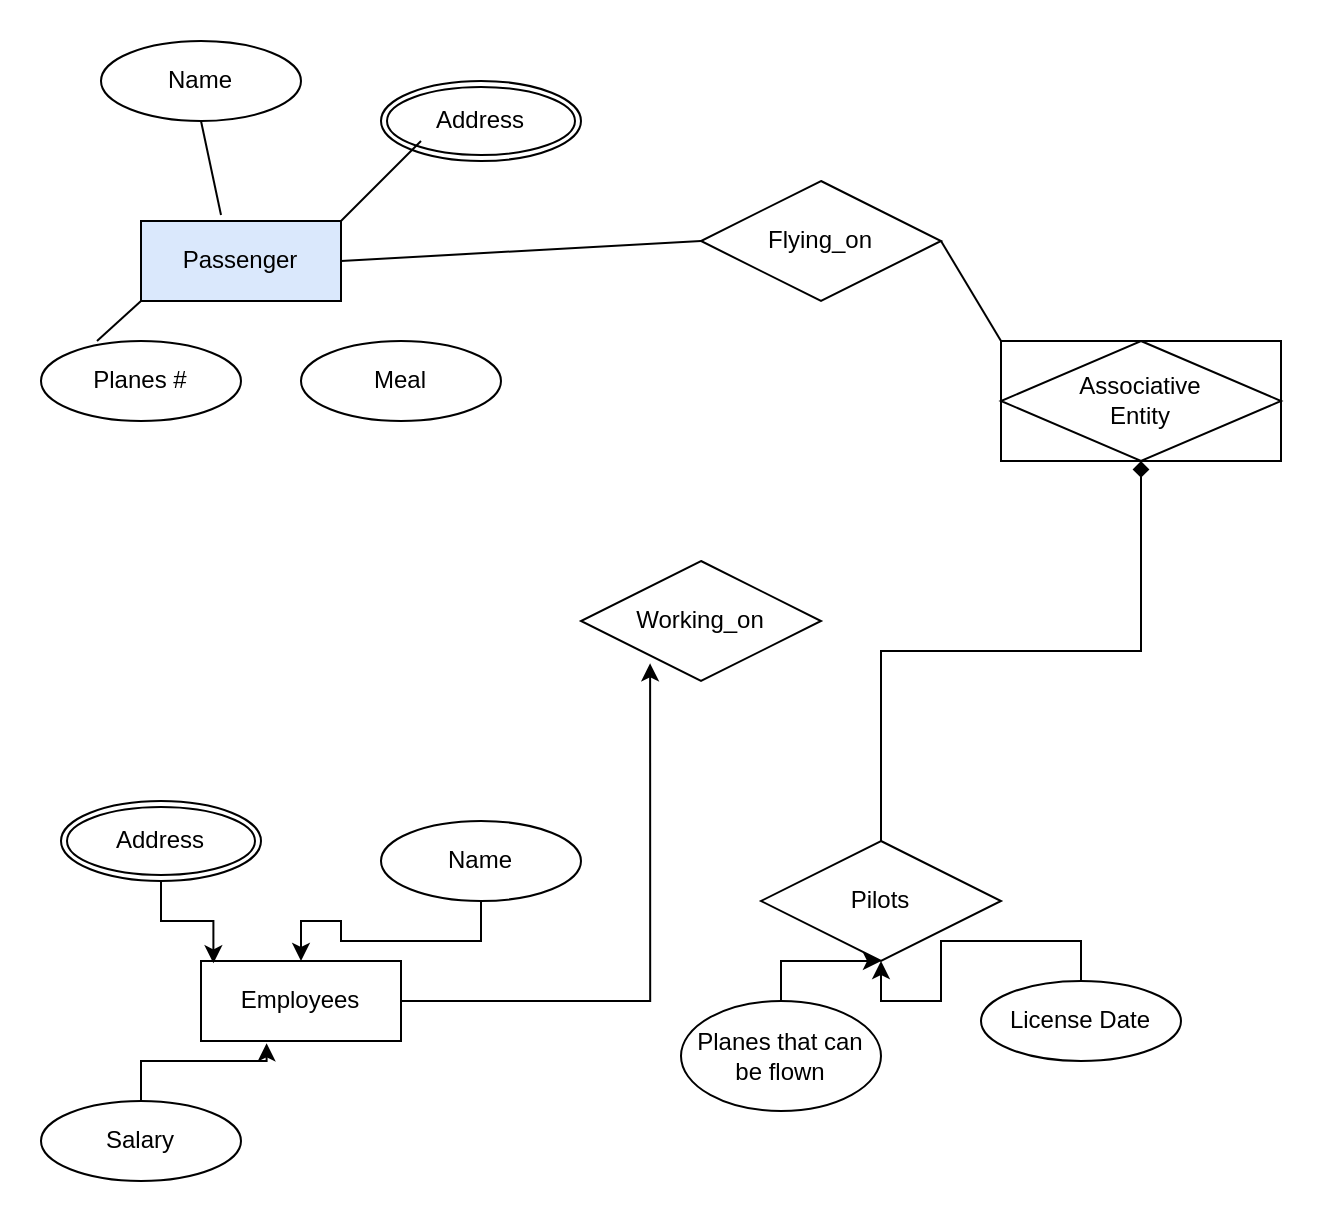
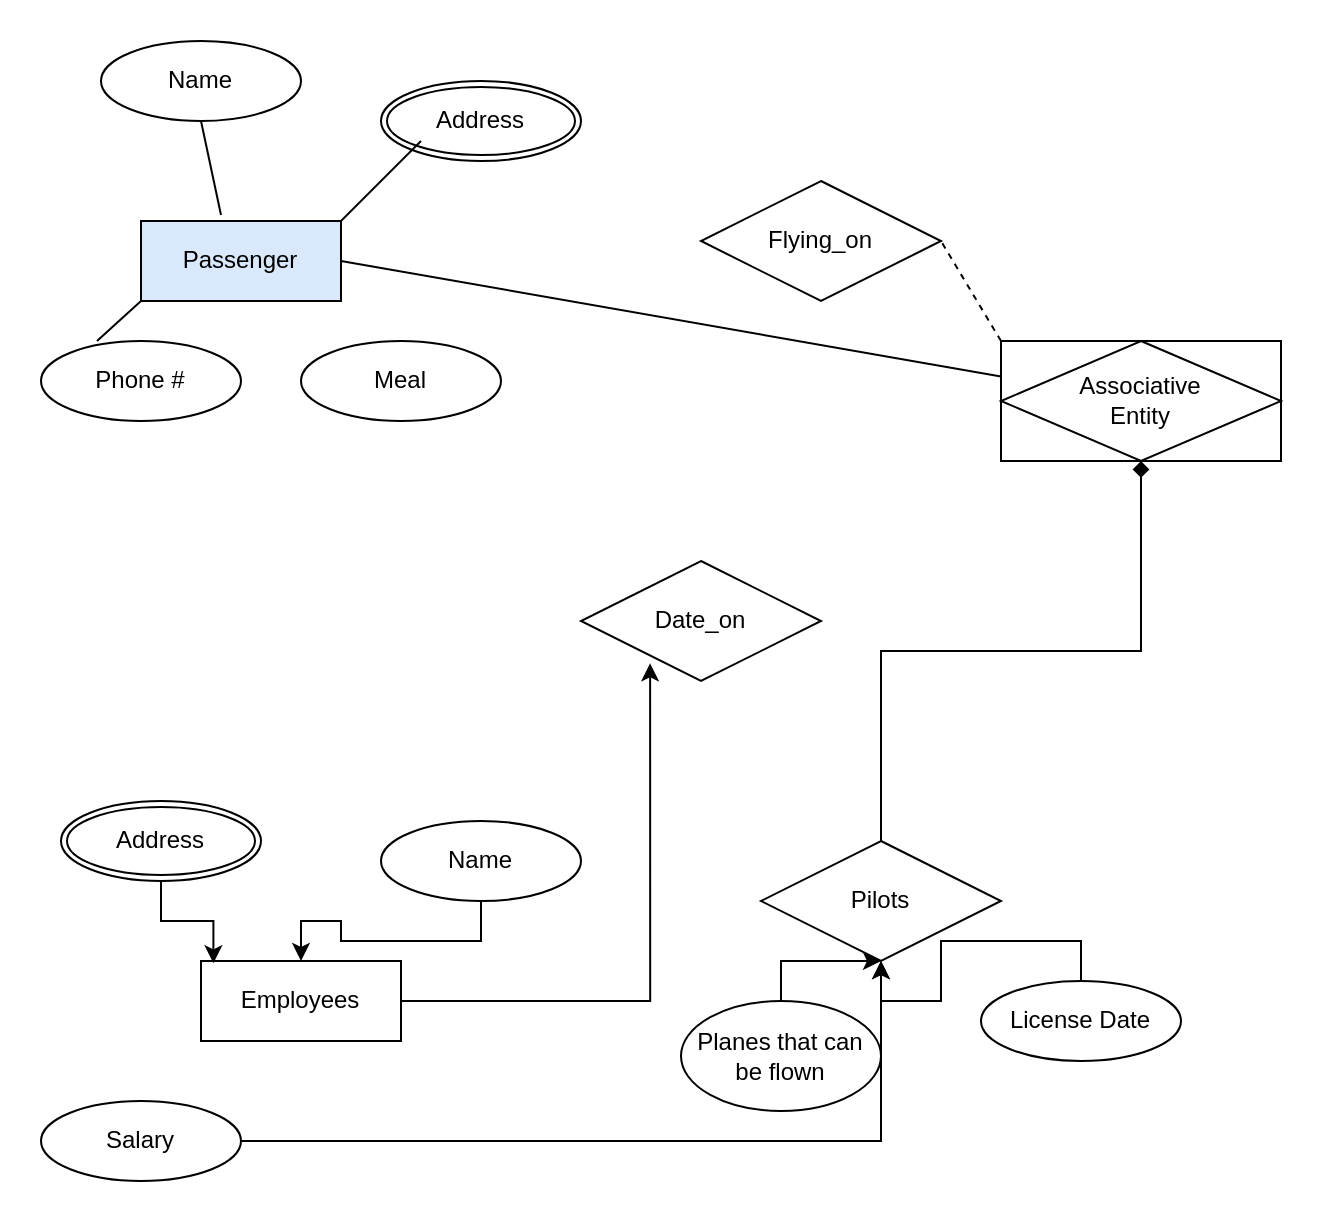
edge "Flying_on" -- "Passenger": now "Associative Entity" -- "Passenger"
edge "Flying_on" -- "Associative Entity": style solid -> dashed
node "Planes #": label "Planes #" -> "Phone #"
node "Working_on": label "Working_on" -> "Date_on"
edge "Salary" -> "Employees": now "Salary" -> "Pilots"
